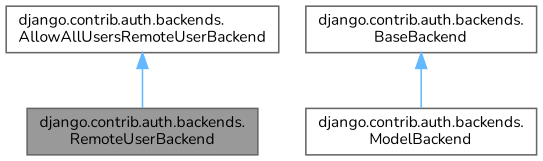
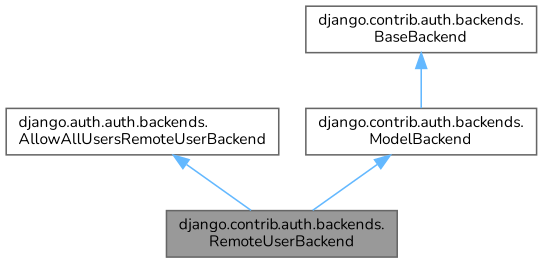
node "django.contrib.auth.backends. AllowAllUsersRemoteUserBackend": label "django.contrib.auth.backends. AllowAllUsersRemoteUserBackend" -> "django.auth.auth.backends. AllowAllUsersRemoteUserBackend"
edge "django.contrib.auth.backends. RemoteUserBackend" -> "django.contrib.auth.backends. ModelBackend": added
